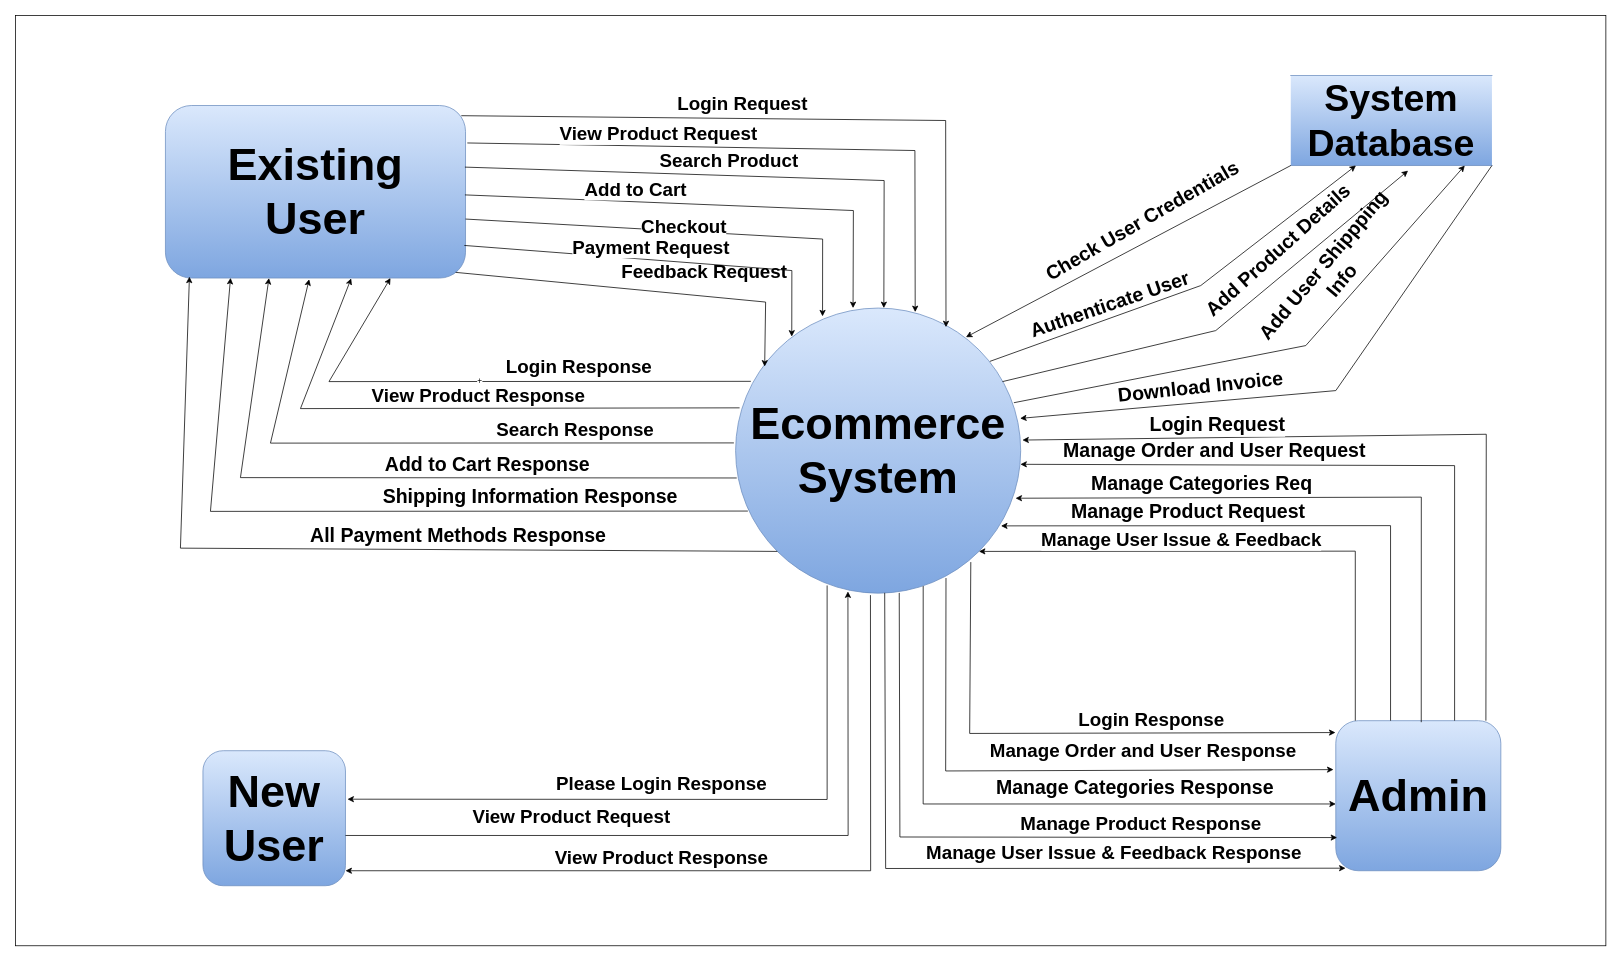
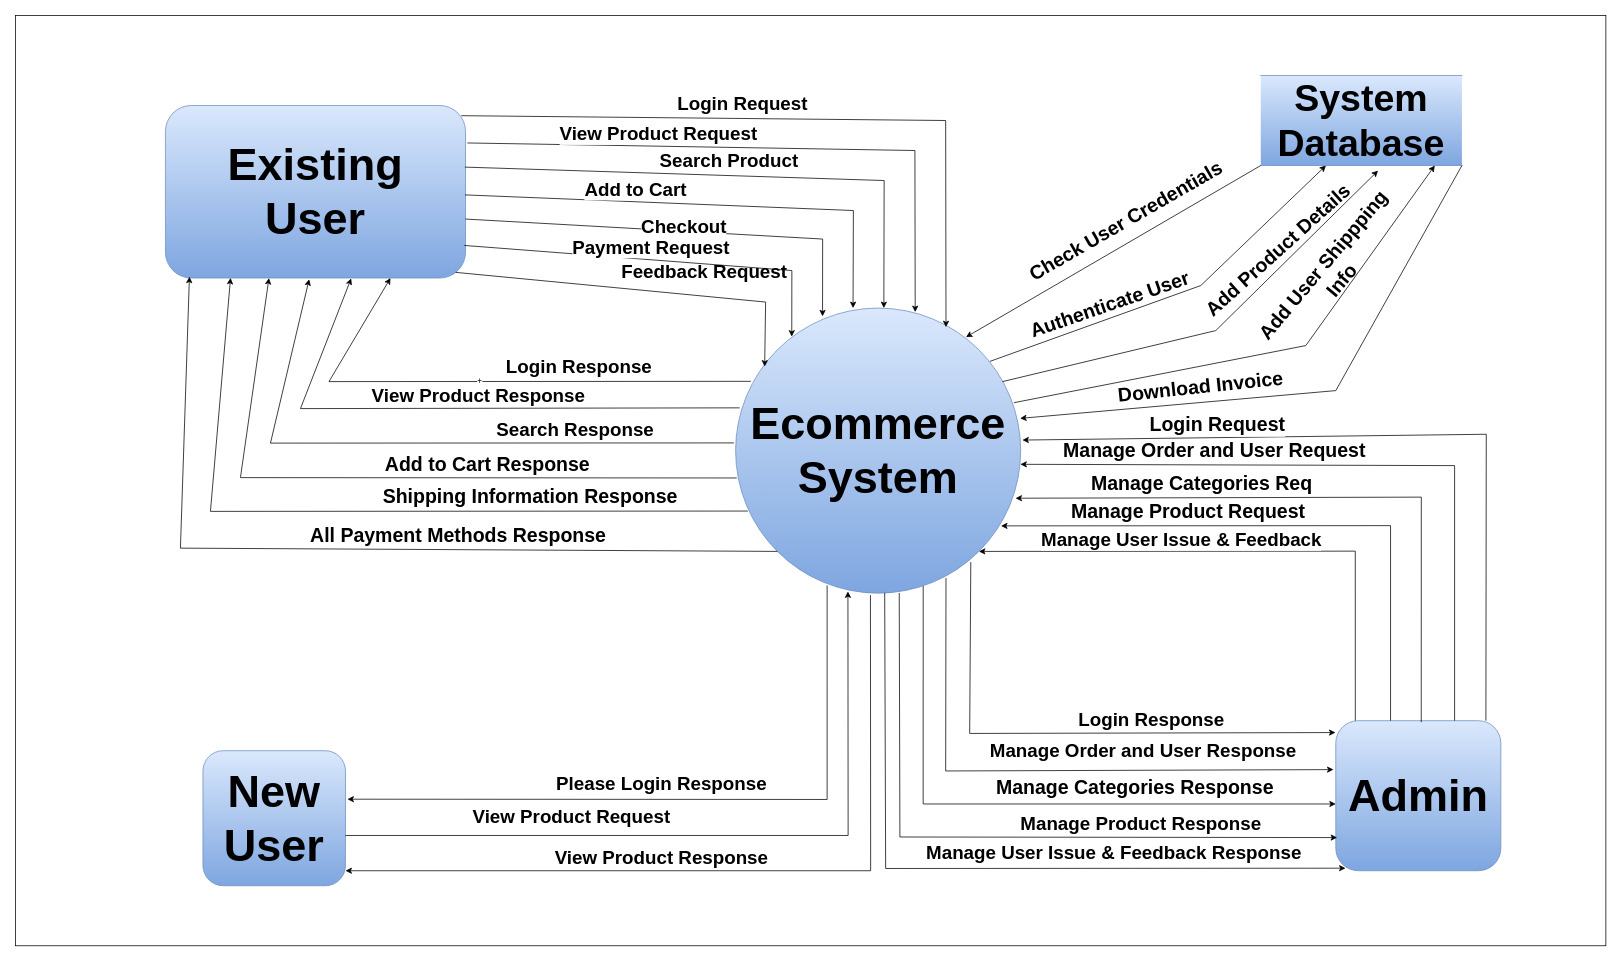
node "System Database": moved (1391, 120) -> (1361, 120)
